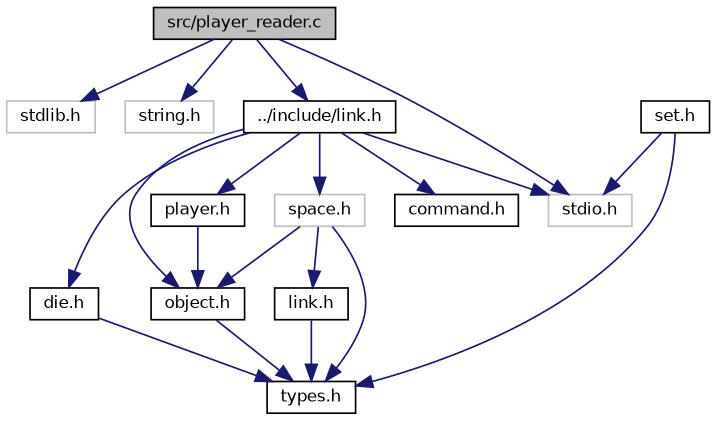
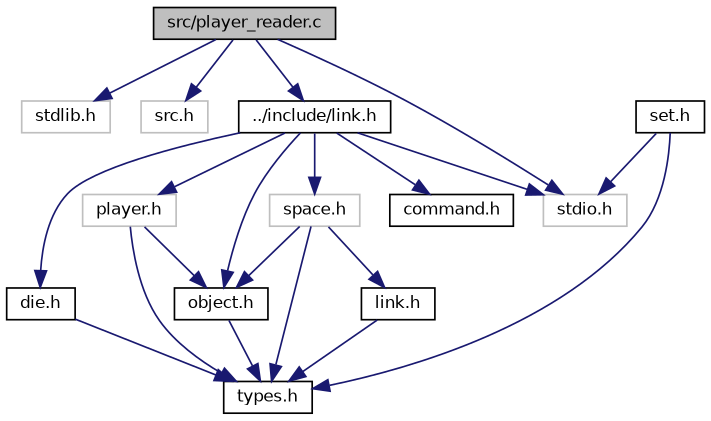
node "string.h": label "string.h" -> "src.h"
node "player.h": color black -> grey75
edge "player.h" -> "types.h": added
